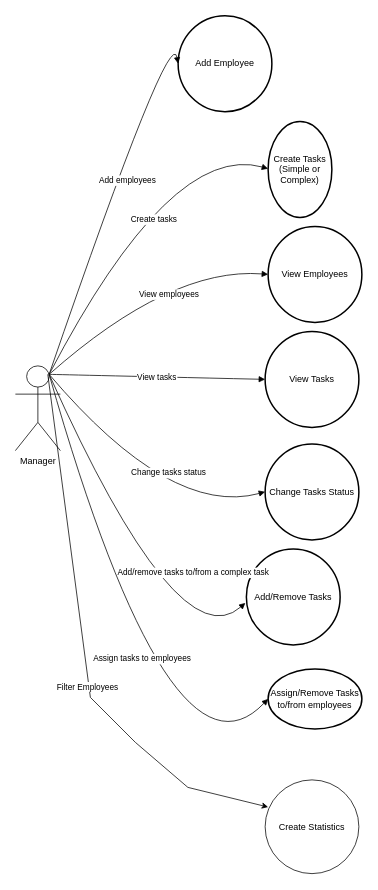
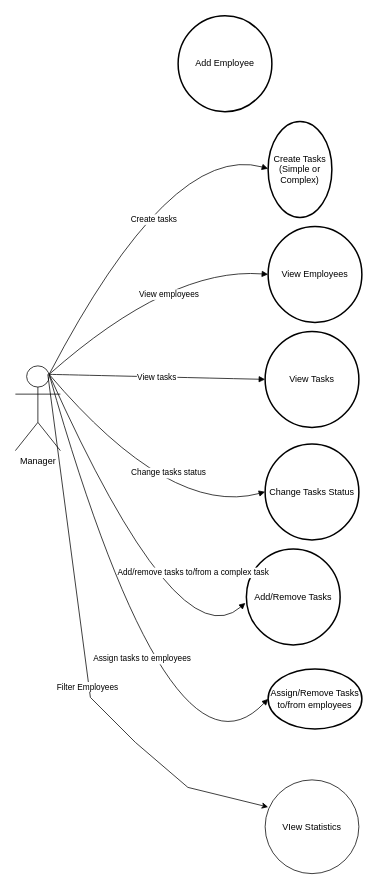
edge "Manager" -> "Add Employee": removed, label "Add employees"
node "Create Statistics": label "Create Statistics" -> "VIew Statistics"
